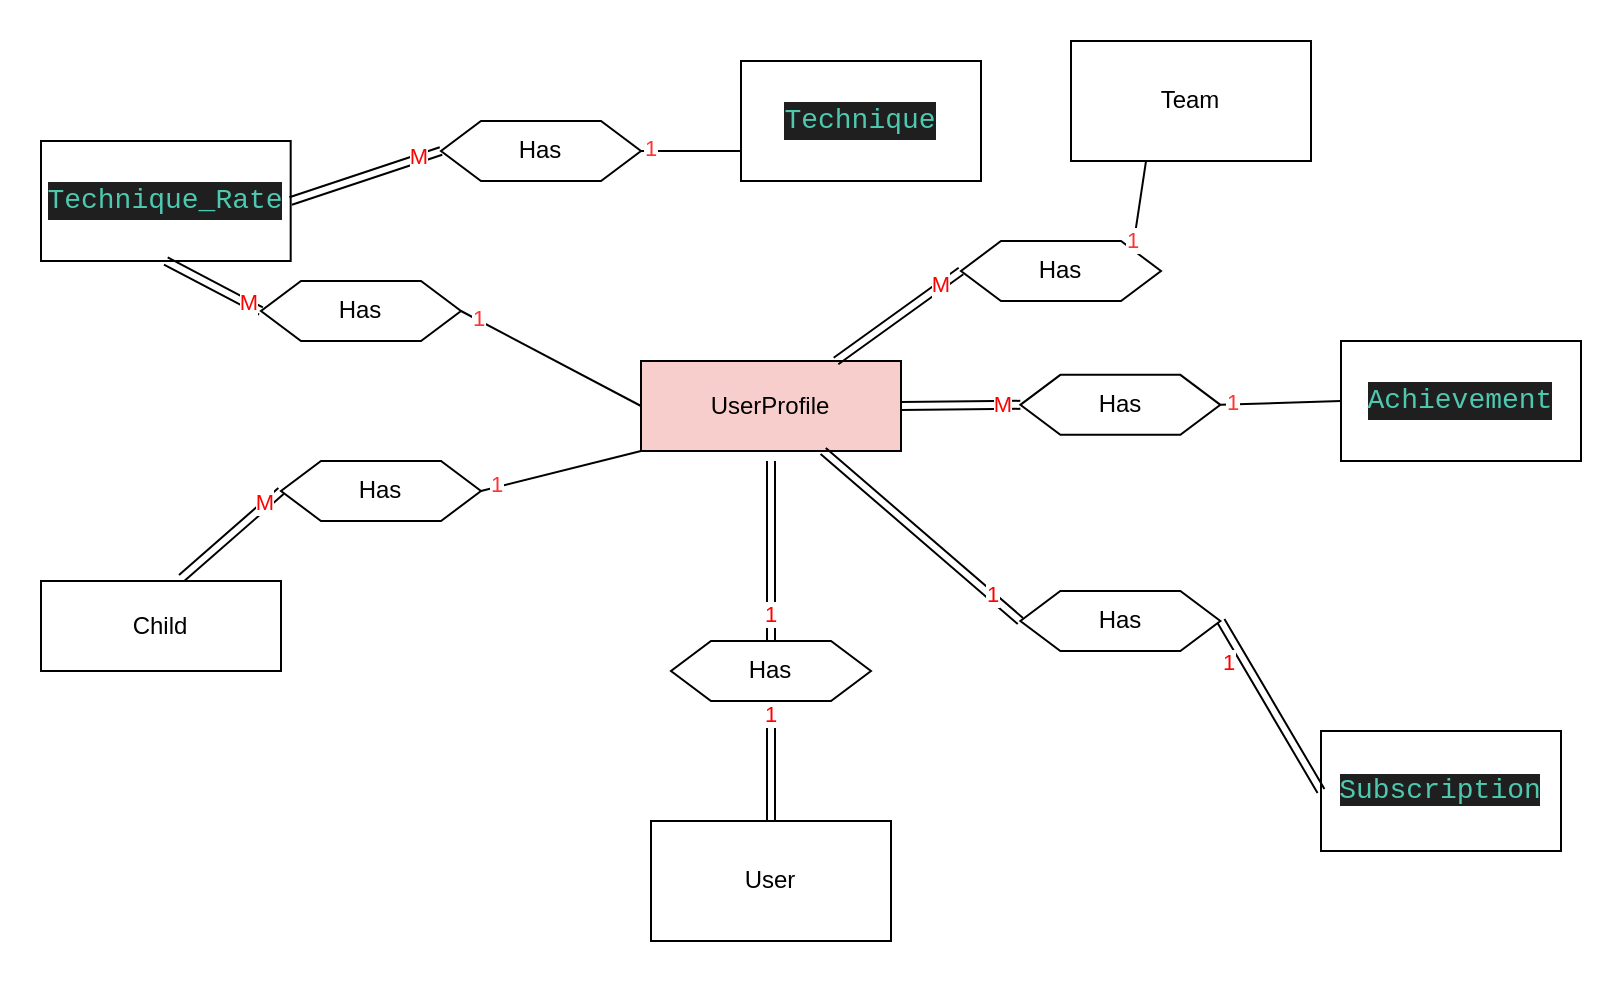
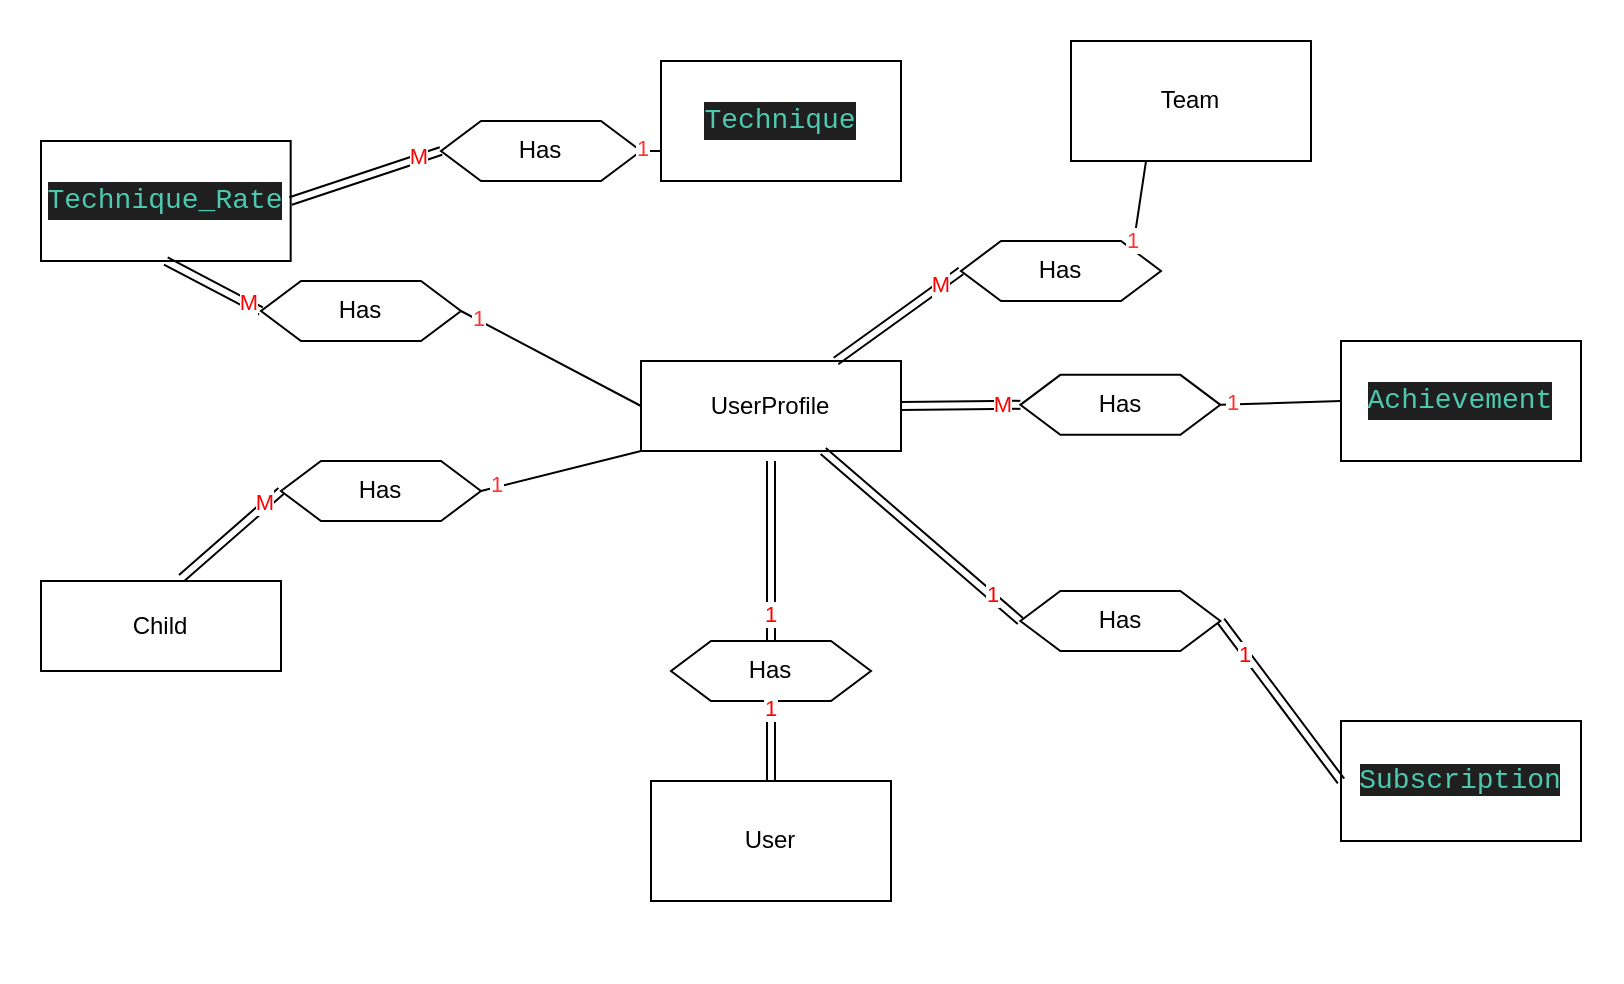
node "Technique": moved (861, 121) -> (781, 121)
node "UserProfile": fillcolor #f8cecc -> #ffffff
node "Subscription": moved (1441, 791) -> (1461, 781)
node "User": moved (771, 881) -> (771, 841)
